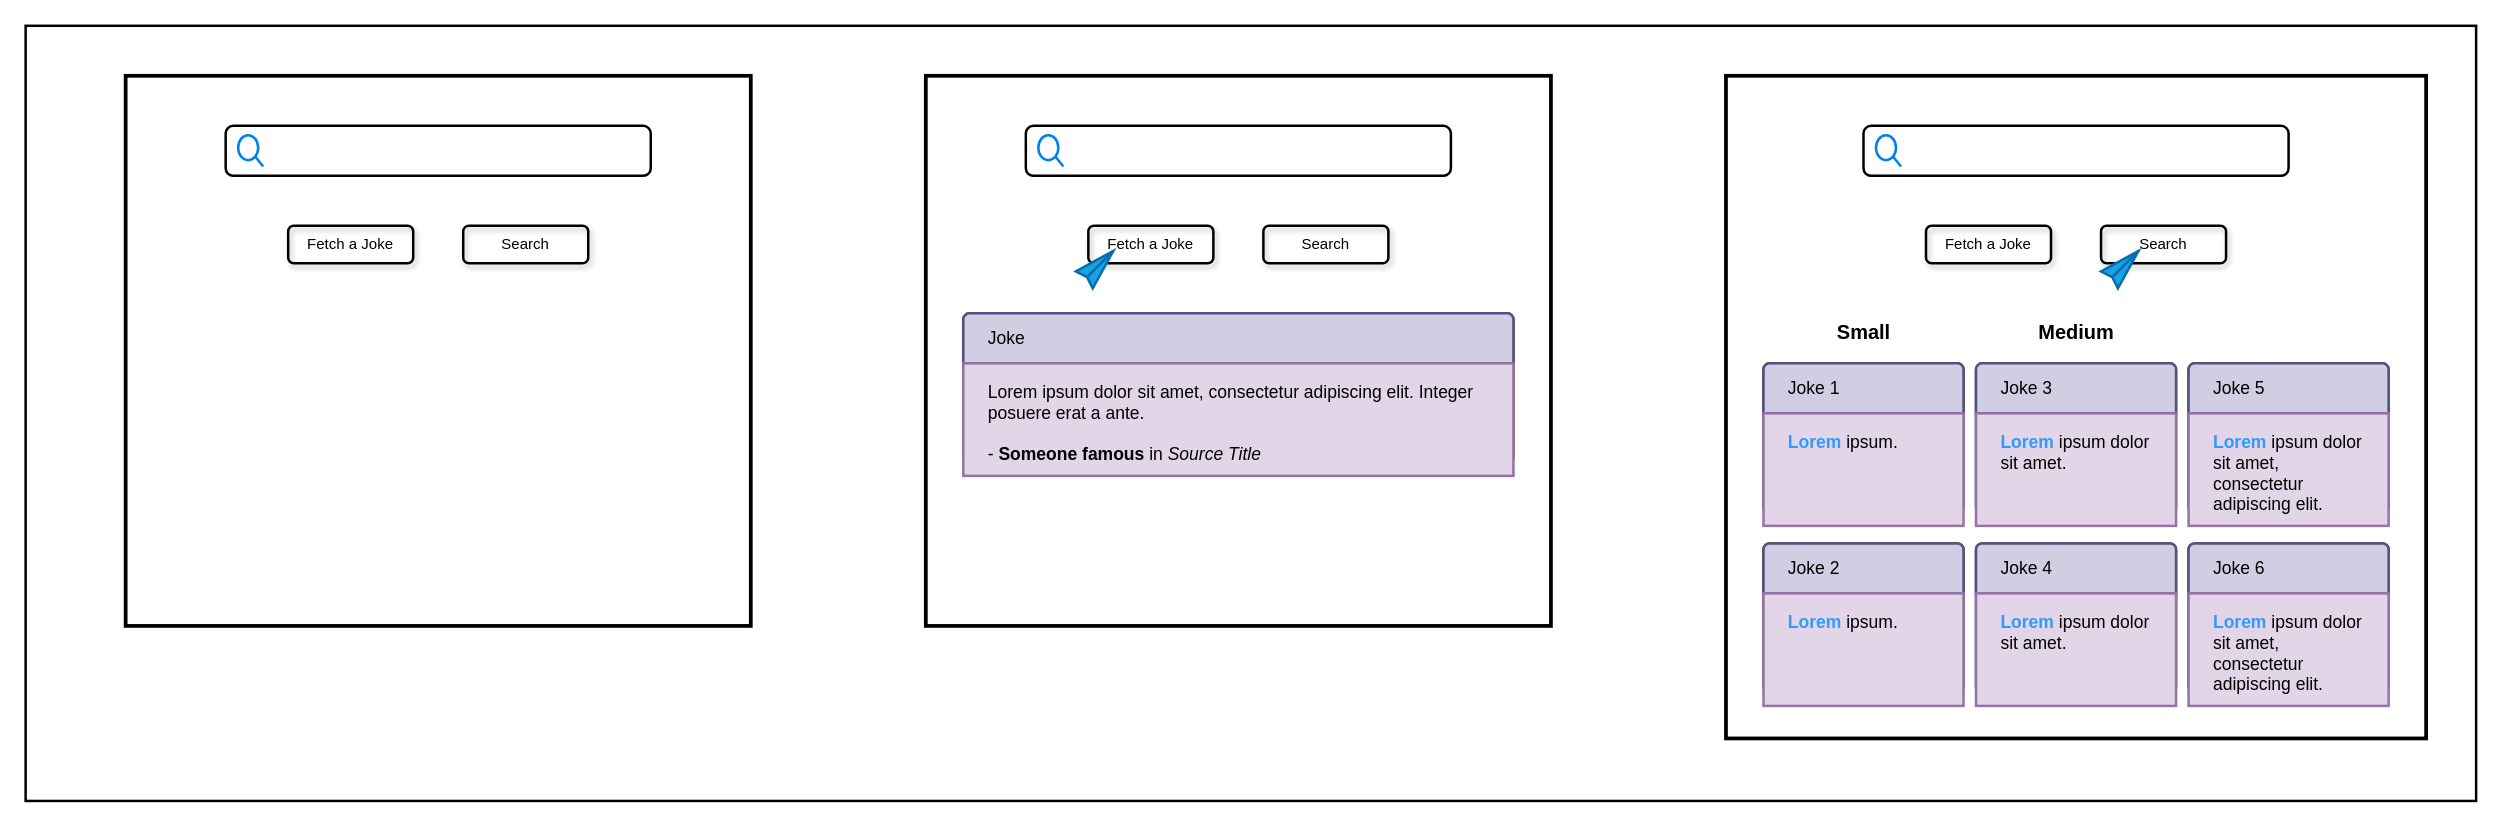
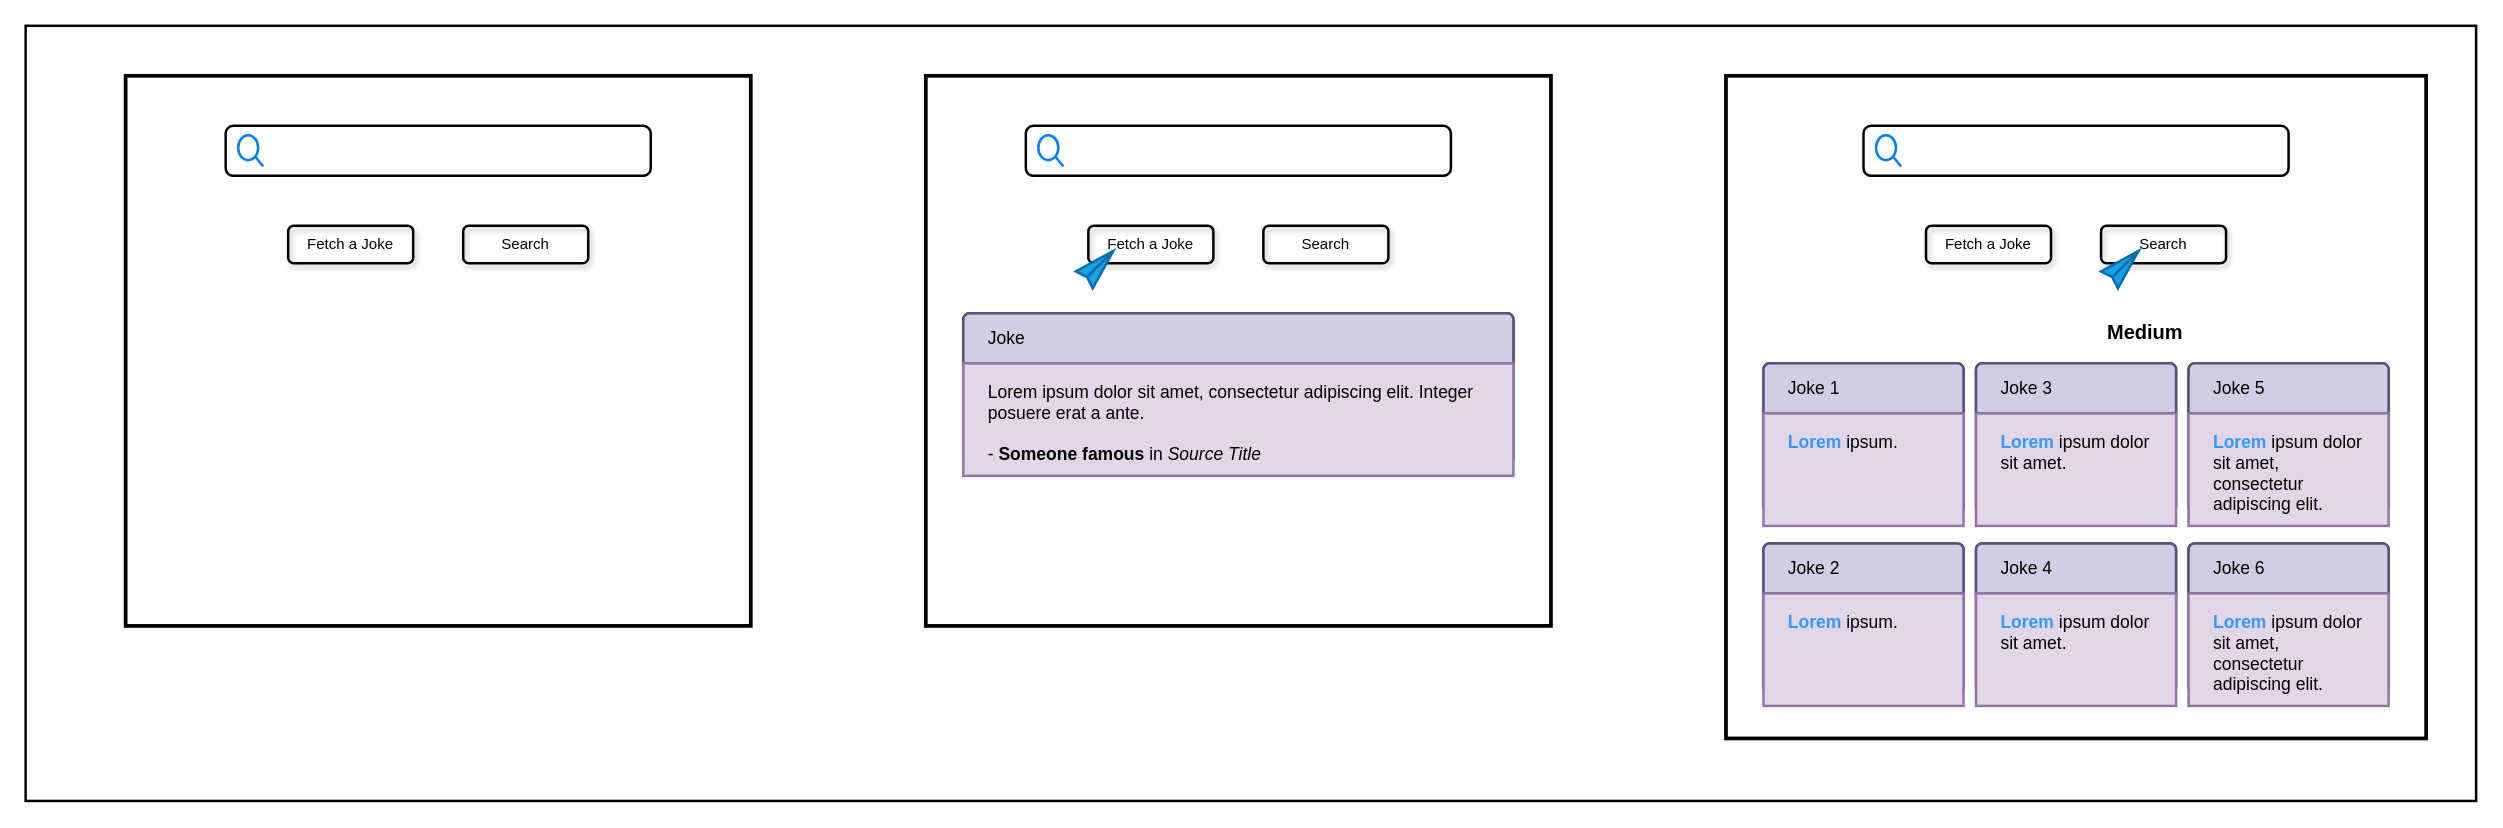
node "Small": removed
node "Medium": moved (2076, 332) -> (2144, 332)
